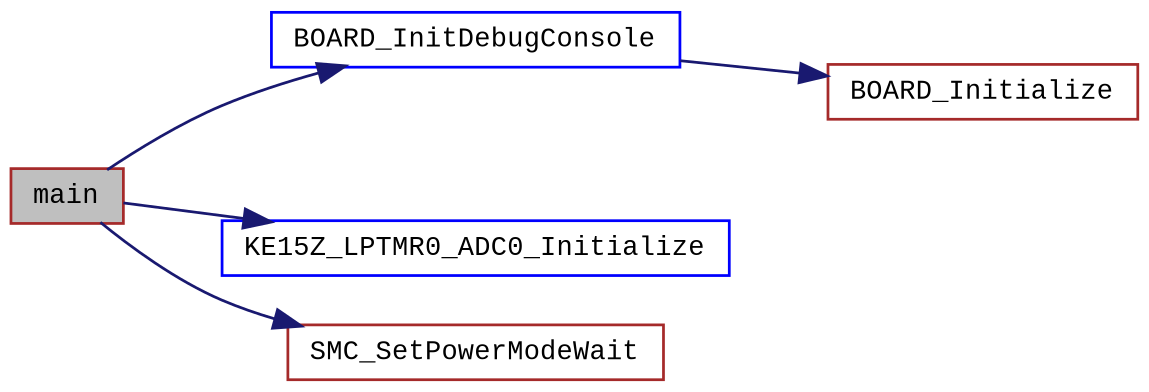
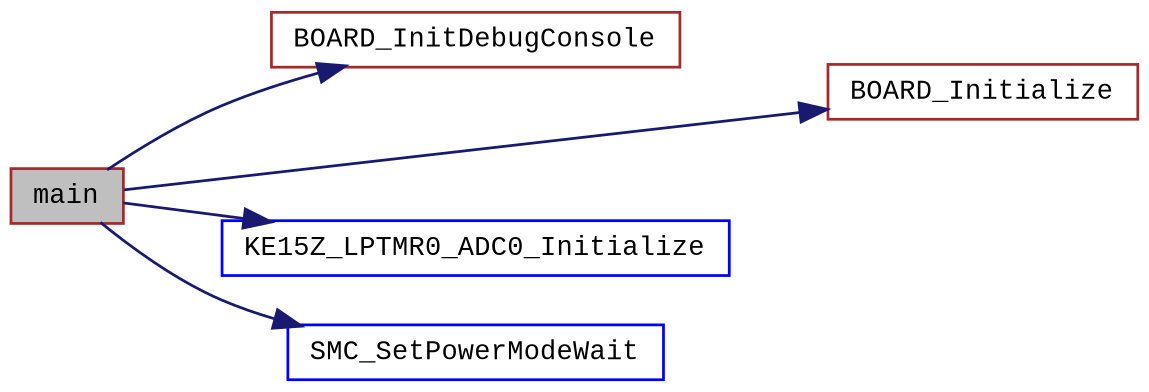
node "BOARD_InitDebugConsole": color blue -> brown
edge "BOARD_InitDebugConsole" -> "BOARD_Initialize": now "main" -> "BOARD_Initialize"
node "SMC_SetPowerModeWait": color brown -> blue
